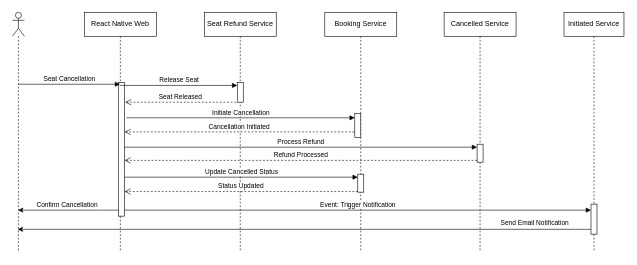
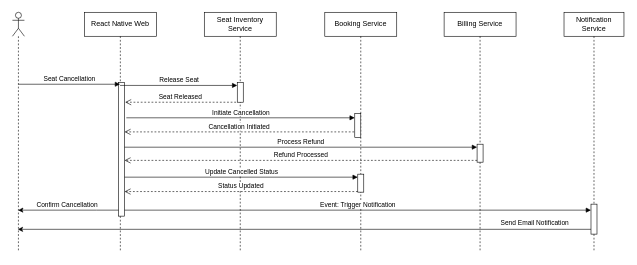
node "Seat Refund Service": label "Seat Refund Service" -> "Seat Inventory Service"
node "Cancelled Service": label "Cancelled Service" -> "Billing Service"
node "Initiated Service": label "Initiated Service" -> "Notification Service"
